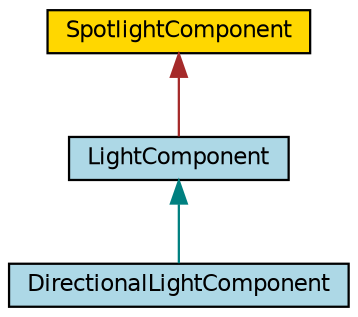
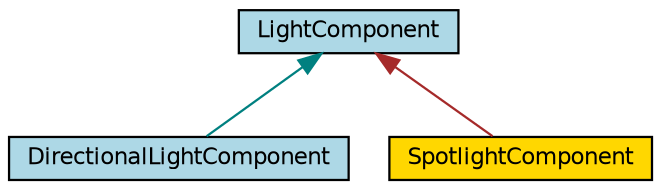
edge "LightComponent" -> "SpotlightComponent": reversed
